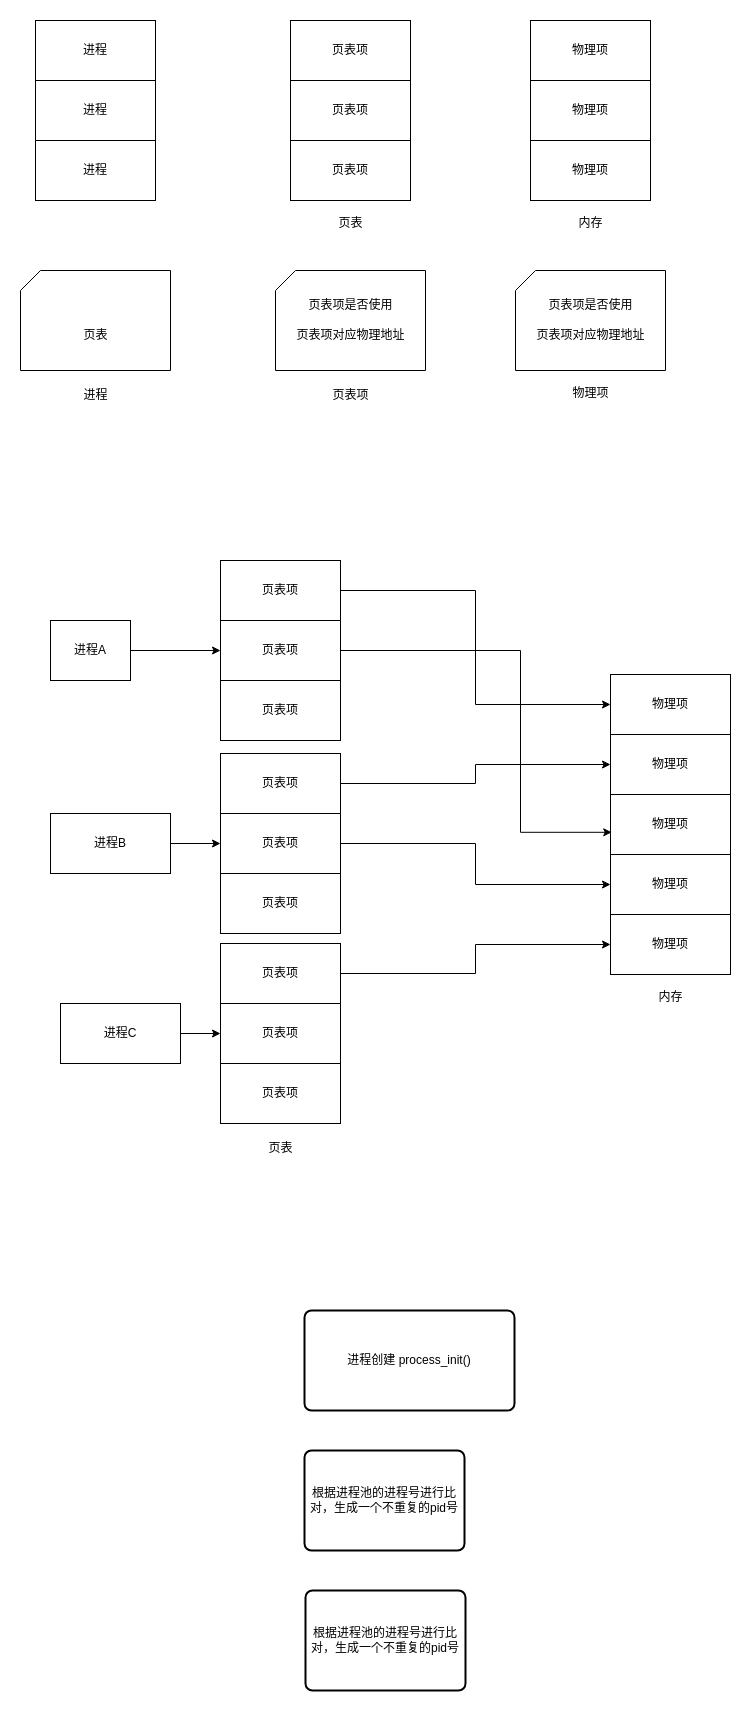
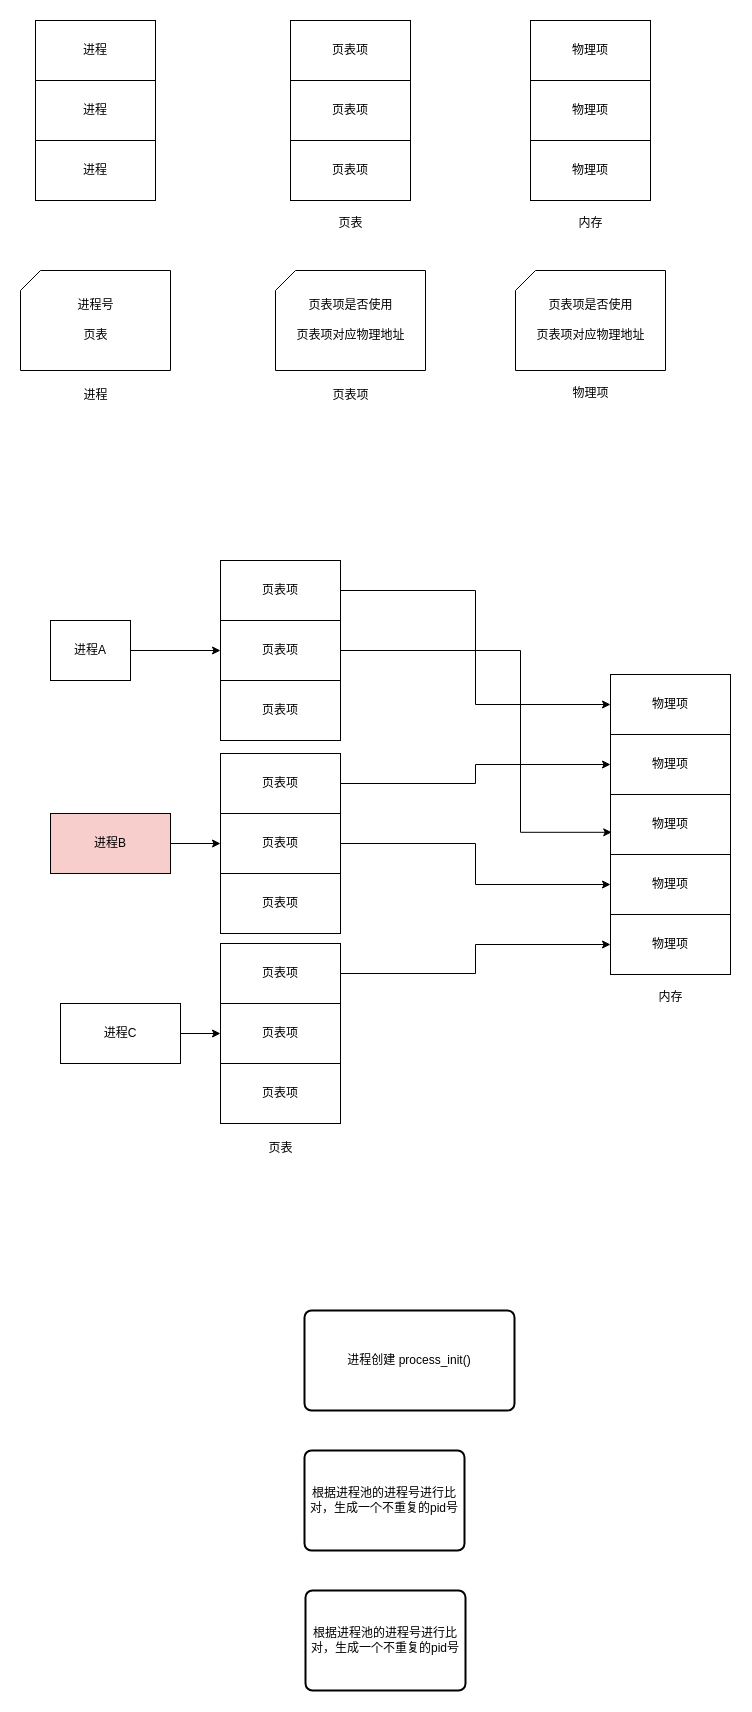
node "进程号": added
node "进程B": fillcolor #ffffff -> #f8cecc
